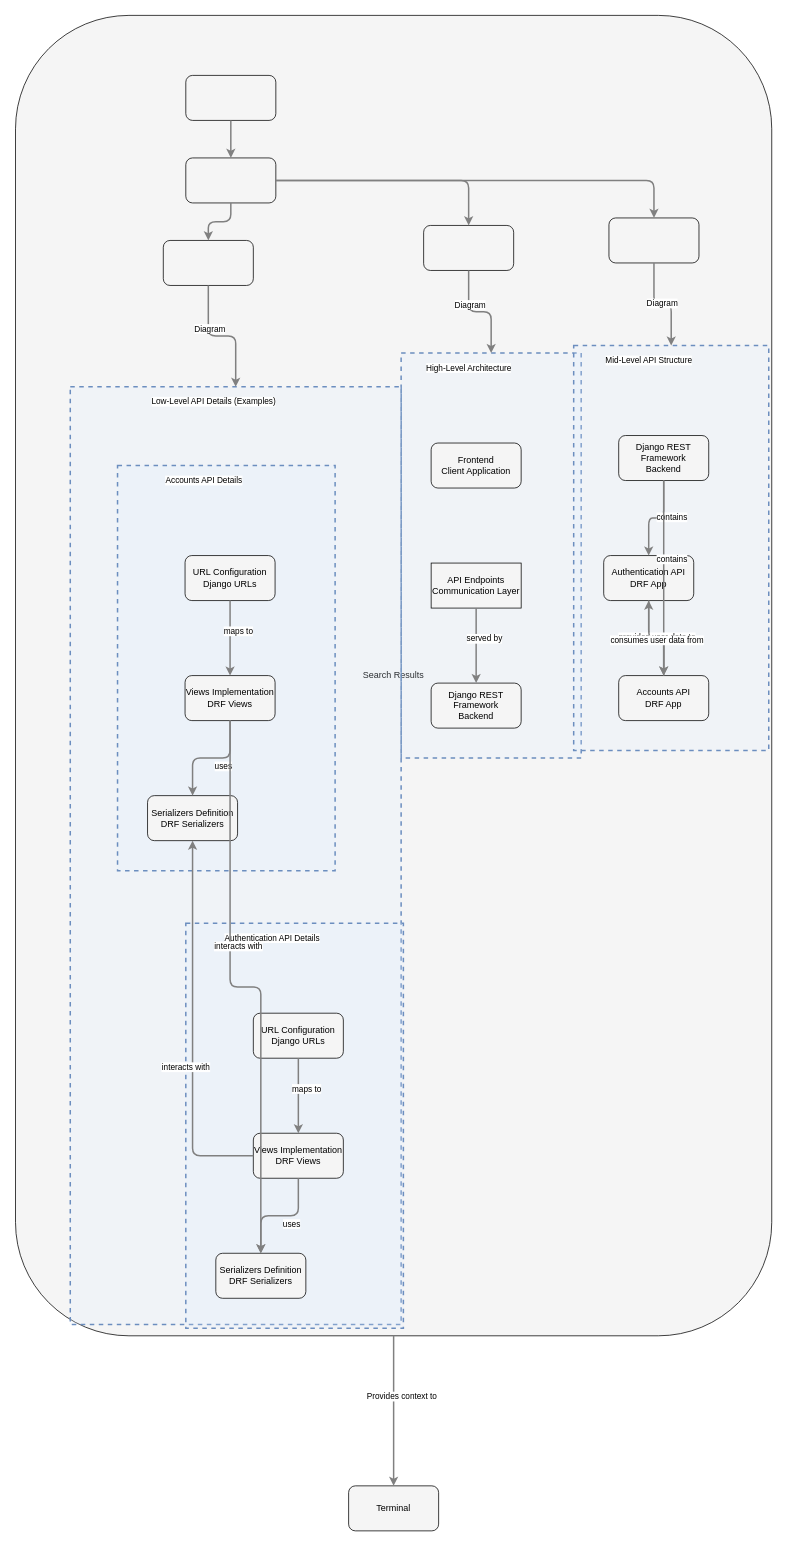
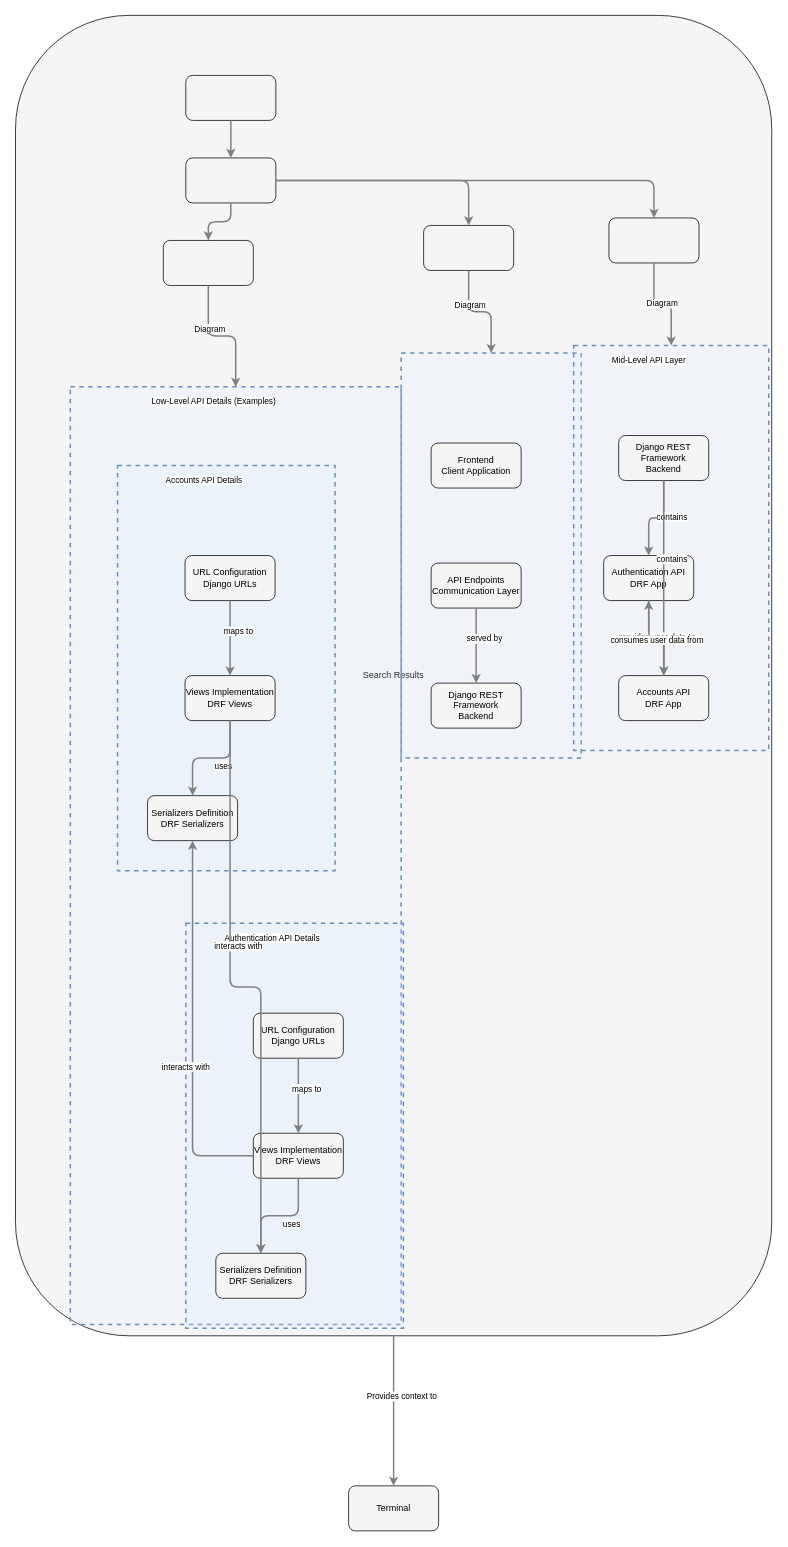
node "Mid-Level API Structure": label "Mid-Level API Structure" -> "Mid-Level API Layer"
node "High-Level Architecture": removed
node "API Endpoints Communication Layer": shape rectangle -> rounded rectangle
